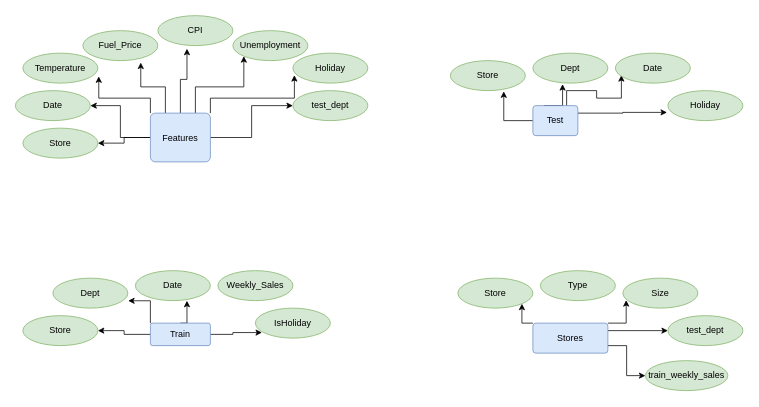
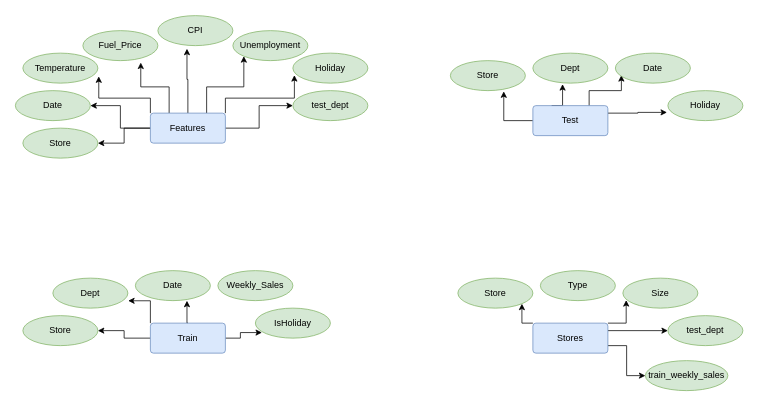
node "Test": size 45x30 -> 75x30
node "Features": size 60x49 -> 75x30
node "Train": size 60x23 -> 75x30
